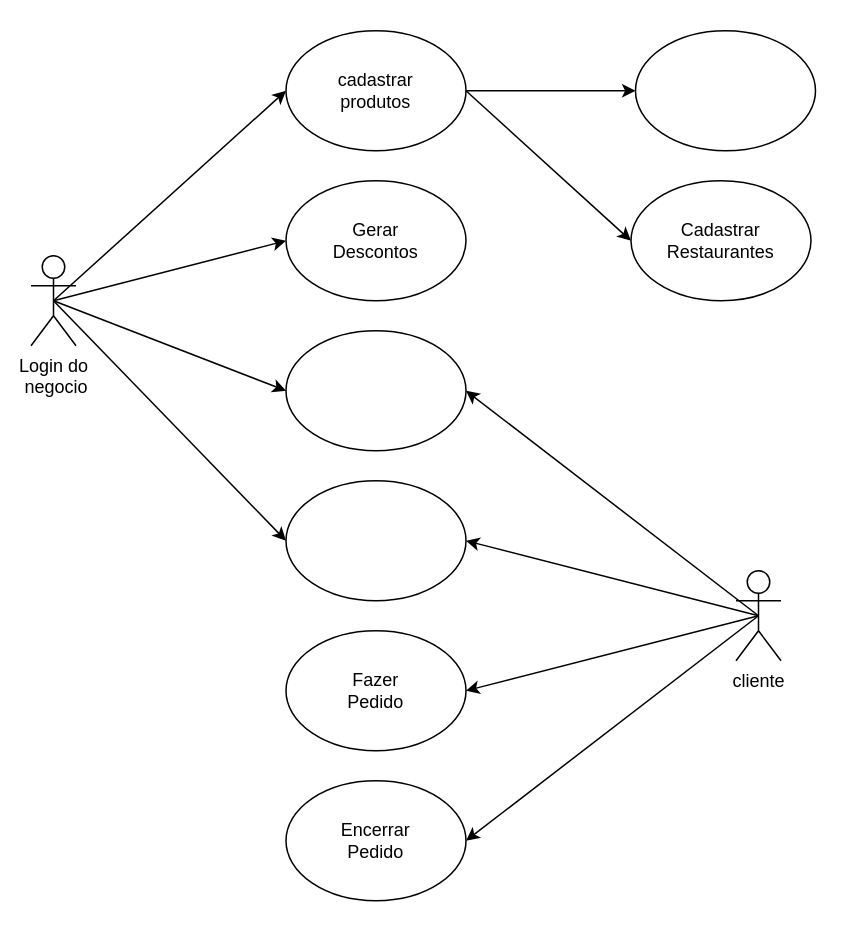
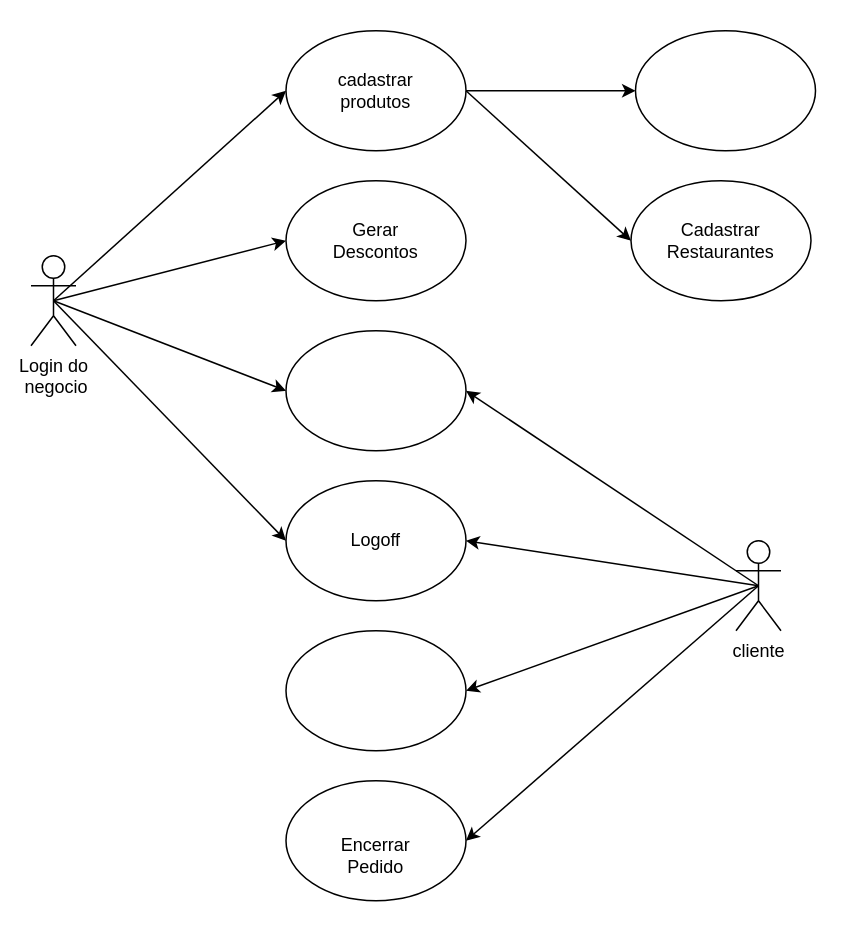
node "Logoff": added
node "cliente": moved (758, 616) -> (758, 586)
node "Fazer Pedido": removed
node "Encerrar Pedido": moved (376, 841) -> (376, 856)
